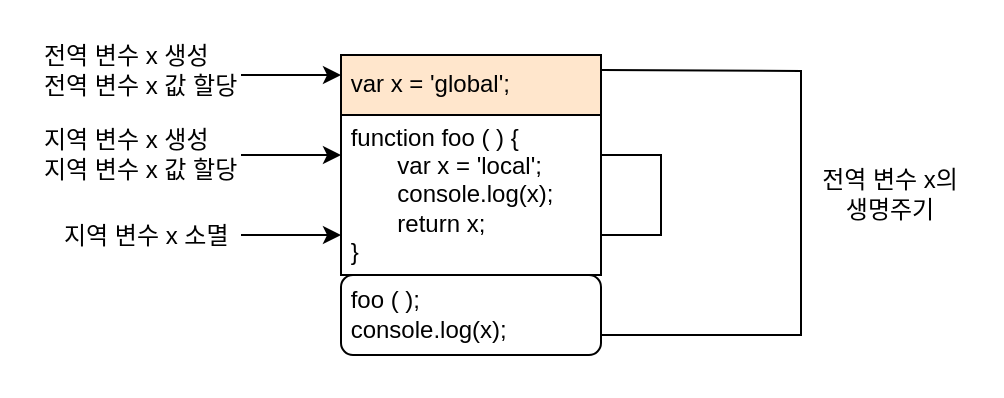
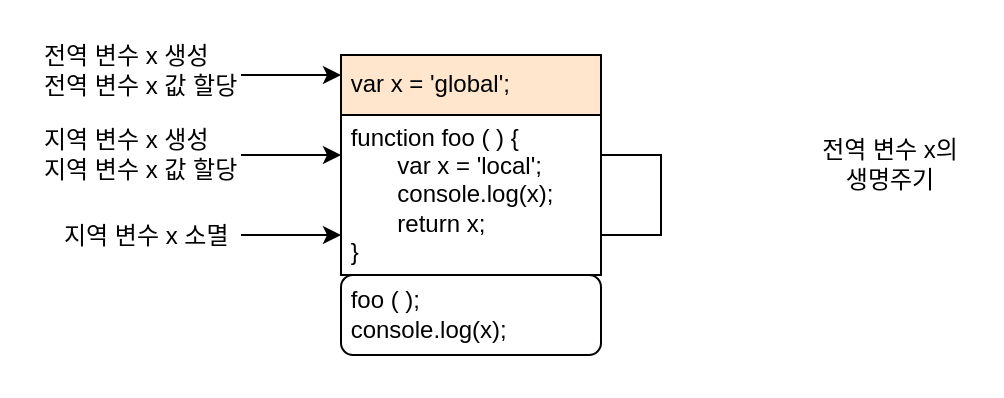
node "전역 변수 x의 생명주기": moved (891, 195) -> (891, 165)
edge "var x = 'global';" -- "foo ( ); console.log(x);": removed
